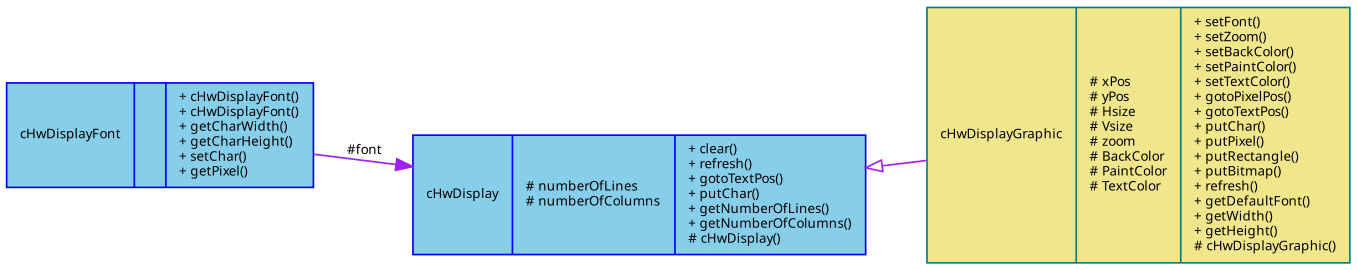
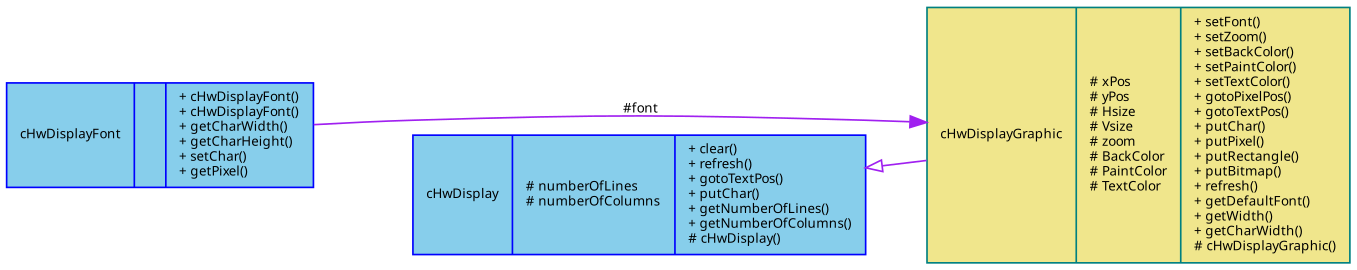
edge "cHwDisplayFont" -> "cHwDisplay": now "cHwDisplayFont" -> "cHwDisplayGraphic"
node "cHwDisplayGraphic": text "+ getHeight()" -> "+ getCharWidth()"
